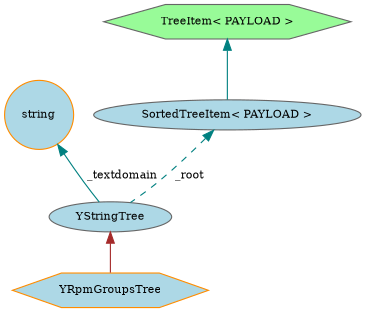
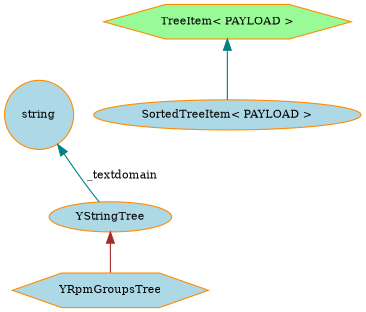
node "TreeItem< PAYLOAD >": color gray40 -> darkorange
node "SortedTreeItem< PAYLOAD >": color gray40 -> darkorange
edge "YStringTree" -> "SortedTreeItem< PAYLOAD >": removed, label "_root"
node "YStringTree": color gray40 -> darkorange
